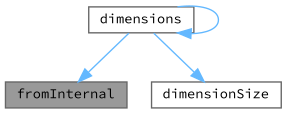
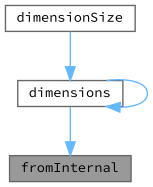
edge "dimensions" -> "dimensionSize": reversed
